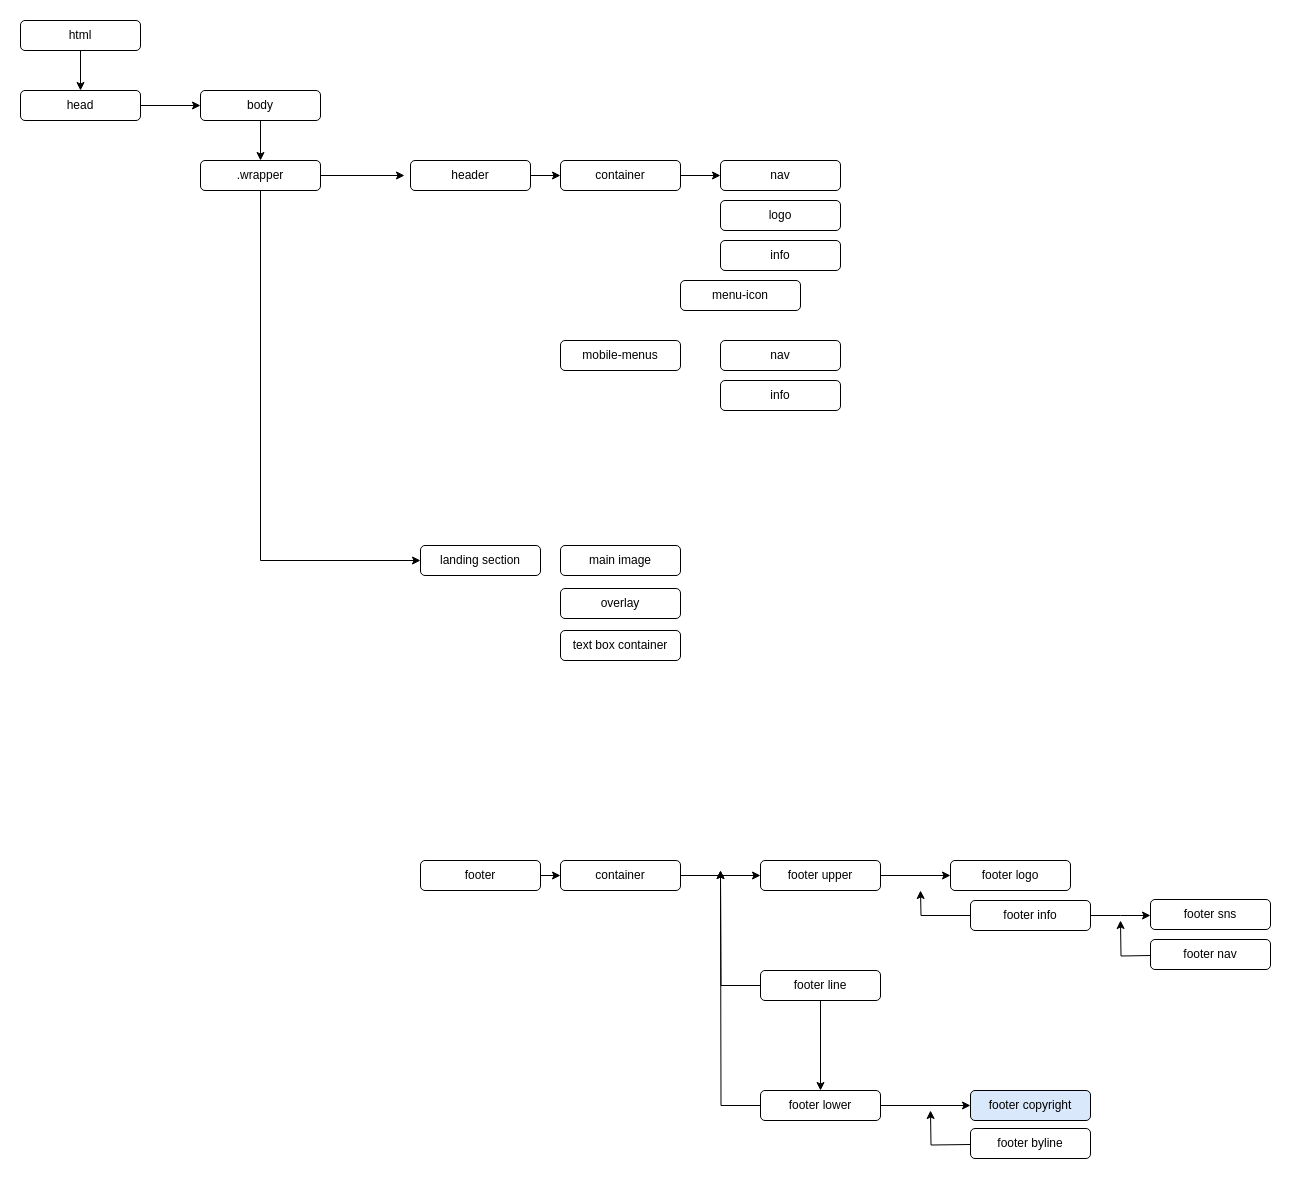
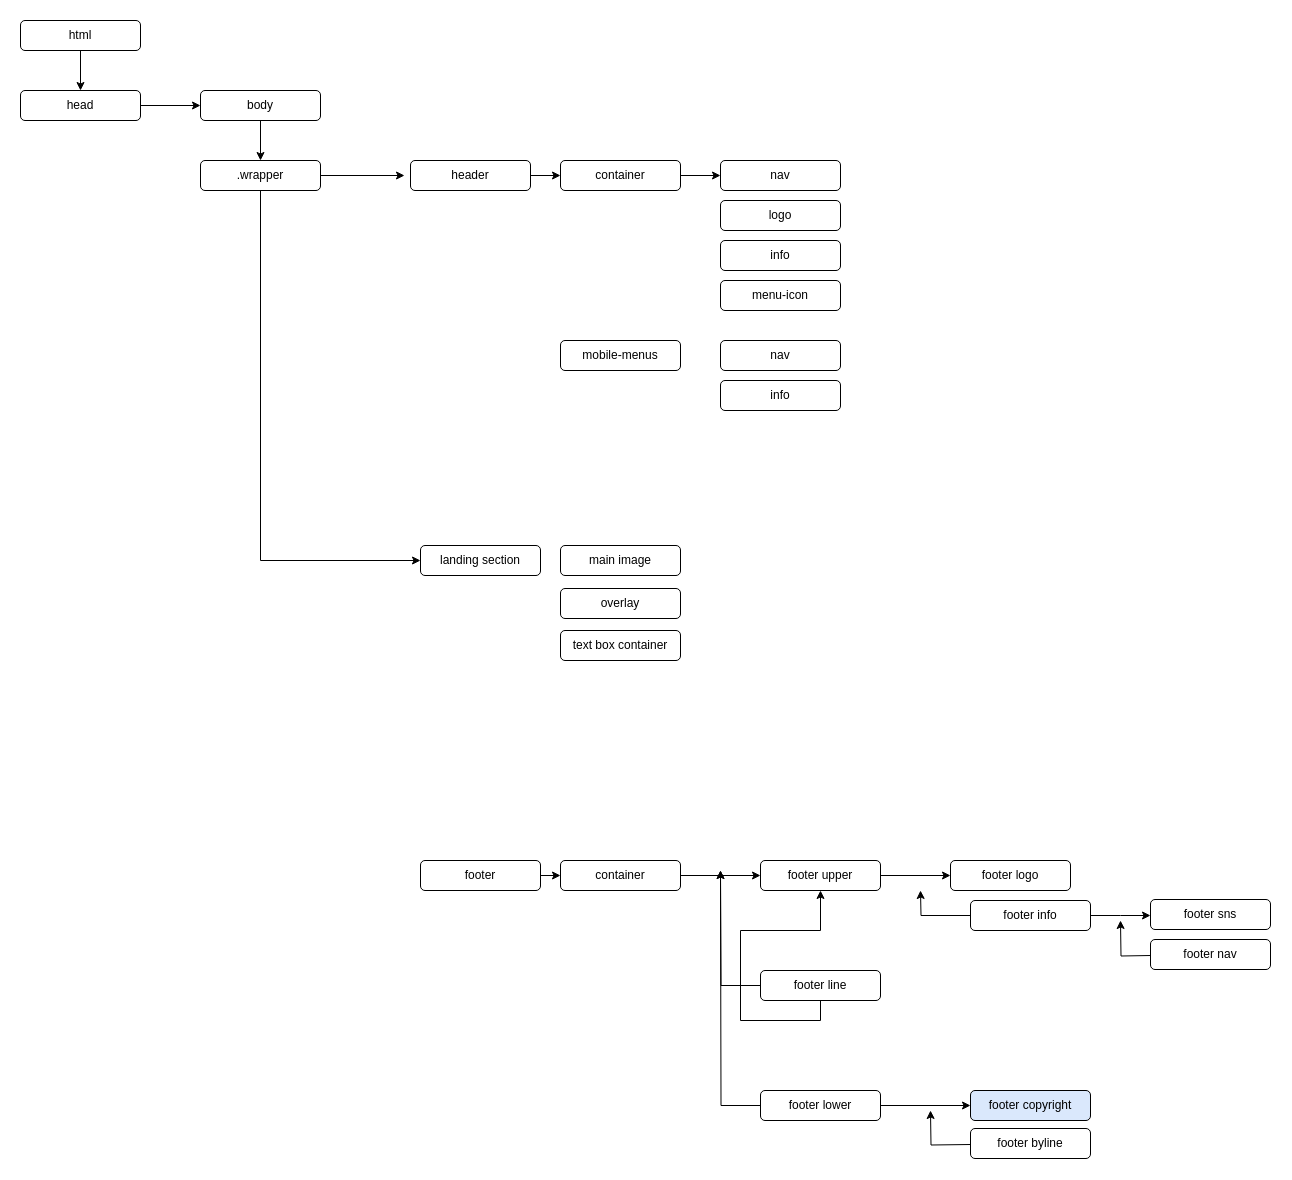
node "menu-icon": moved (741, 296) -> (781, 296)
edge "footer line" -> "footer lower": now "footer line" -> "footer upper"
